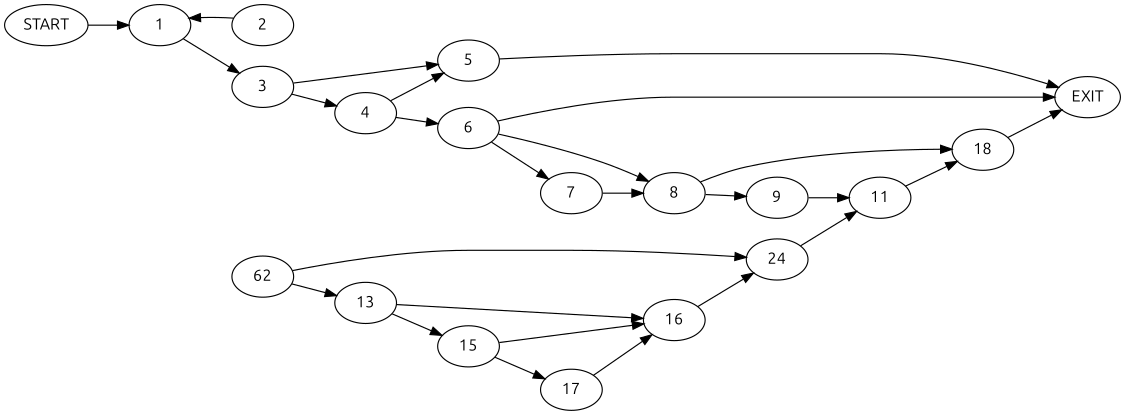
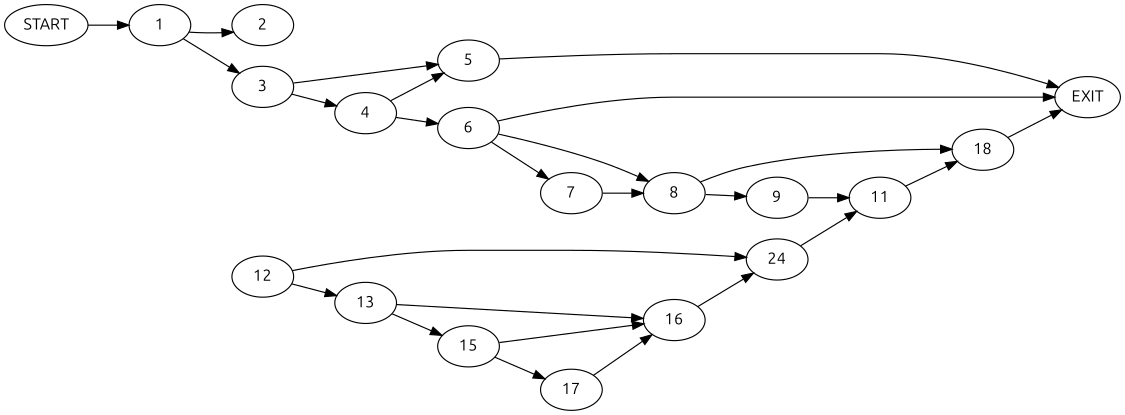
edge "2" -> "1": reversed
node "62": label "62" -> "12"
